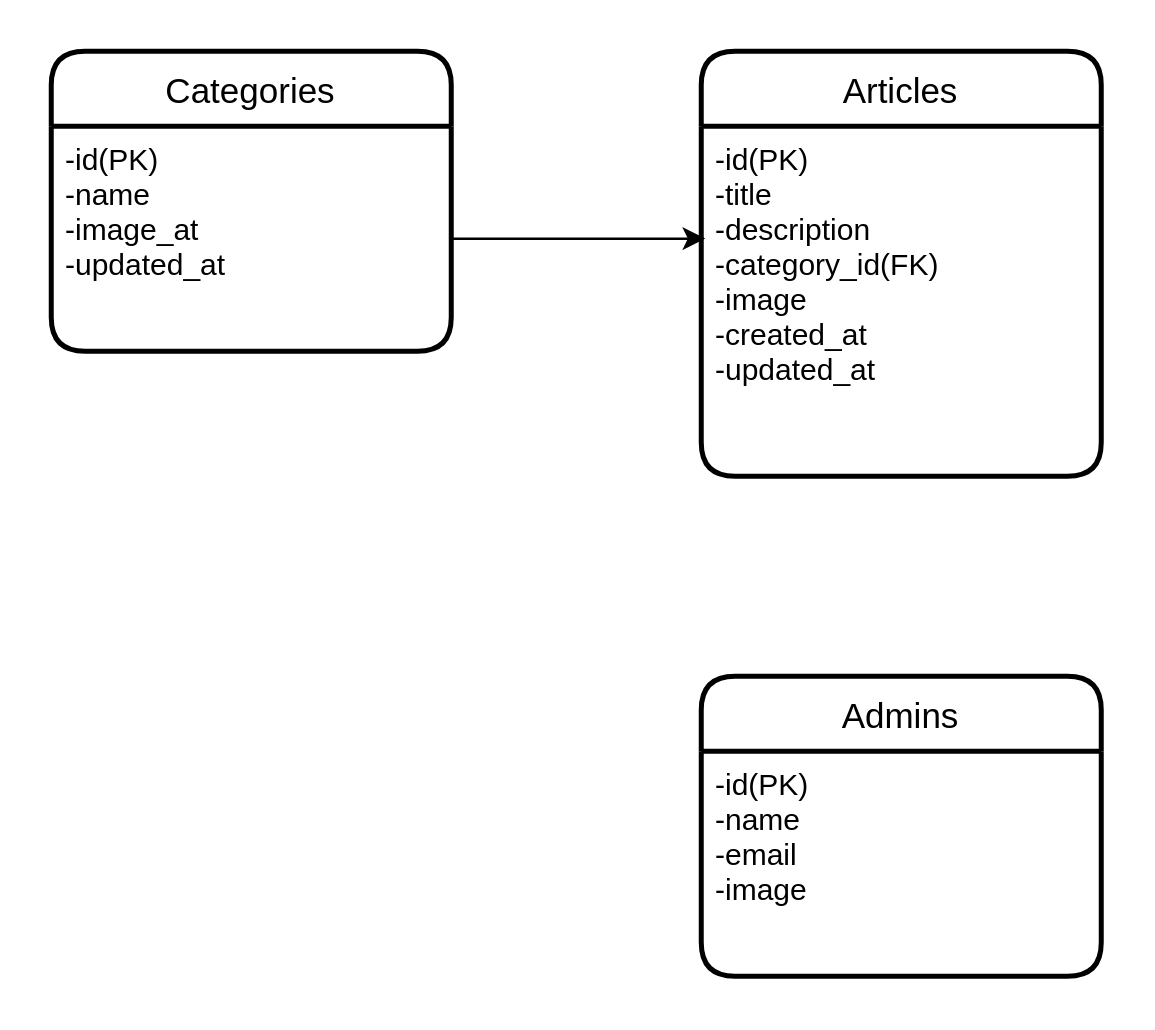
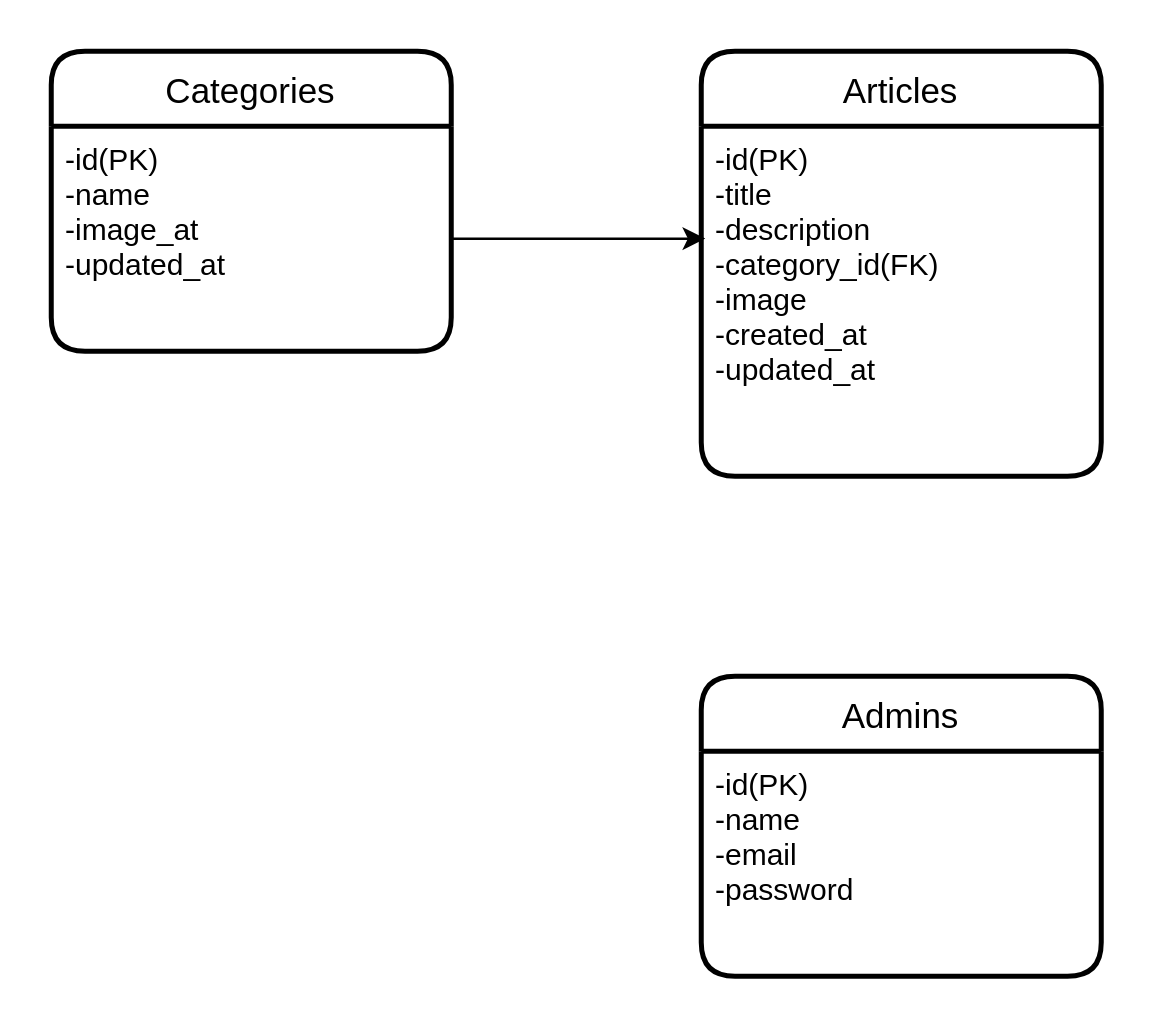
node "-id(PK) -name -email -image": label "-id(PK) -name -email -image" -> "-id(PK) -name -email -password"
